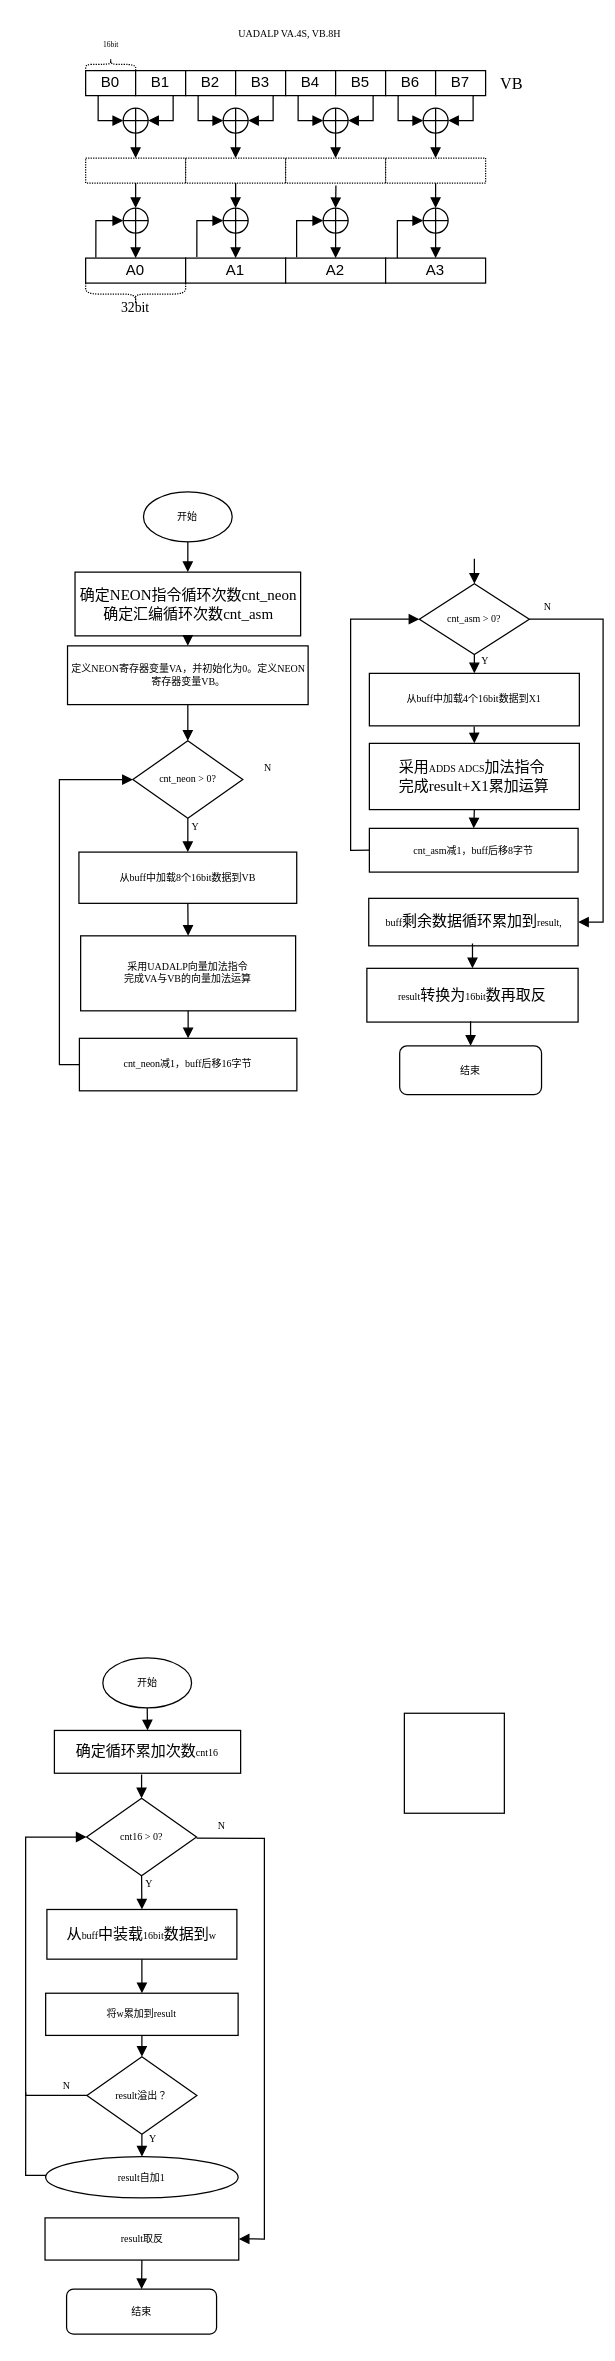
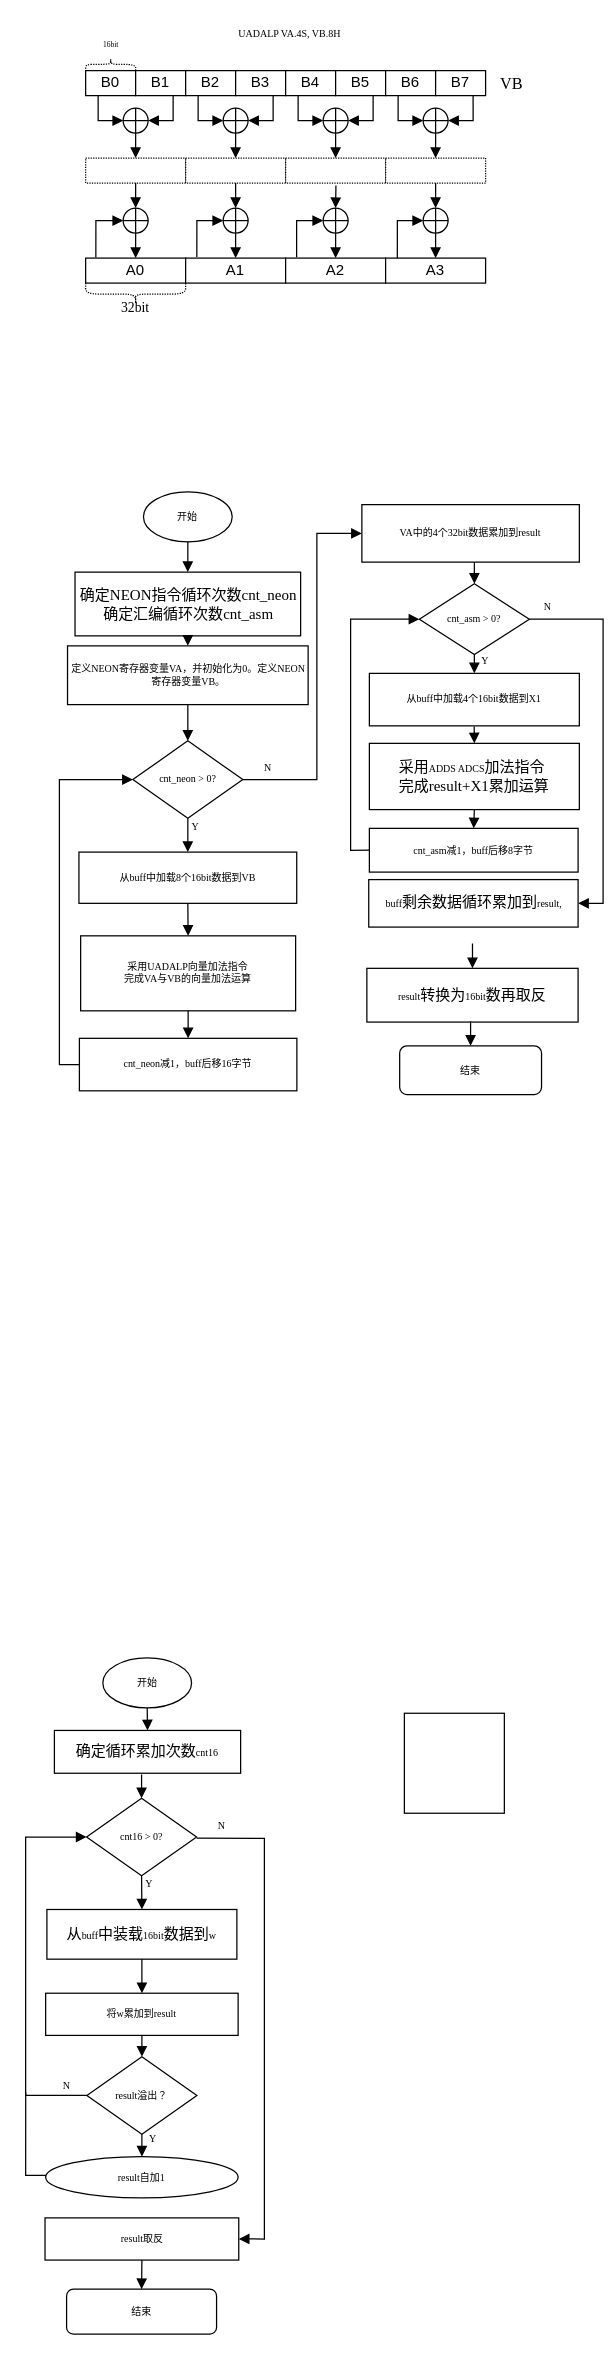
node "VA中的4个32bit数据累加到result": added
edge "cnt_neon > 0?" -> "VA中的4个32bit数据累加到result": added
node "buff剩余数据循环累加到result,": moved (473, 922) -> (473, 903)
